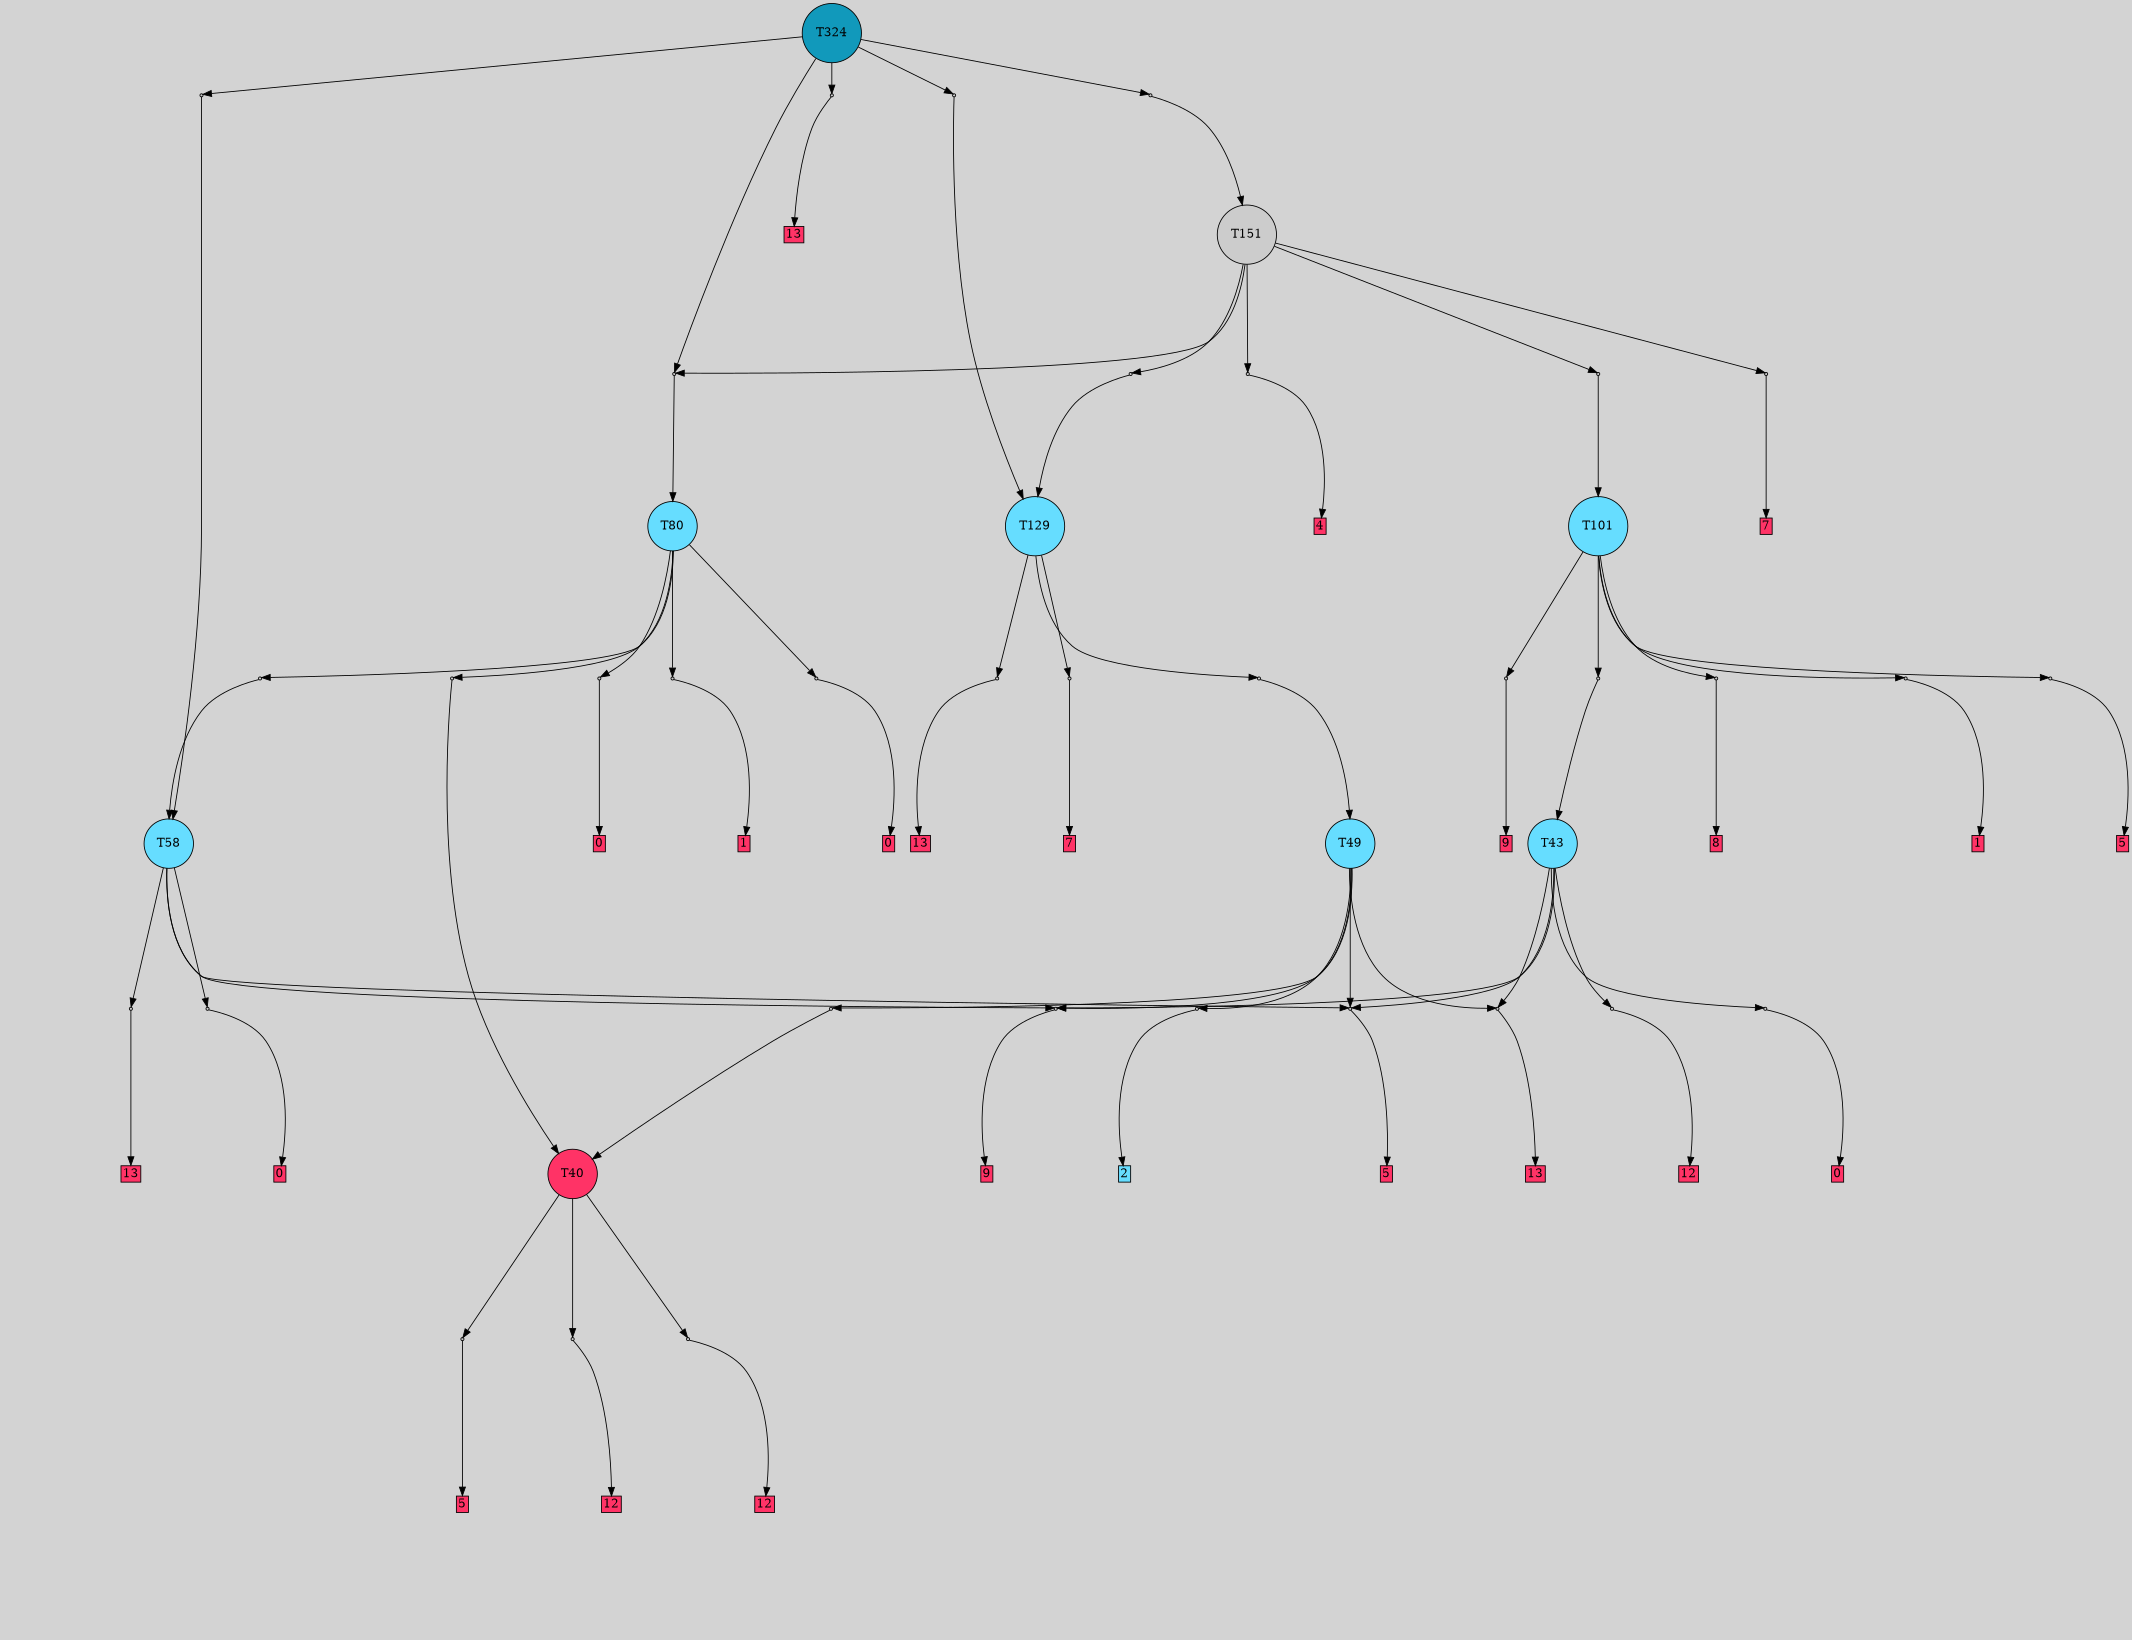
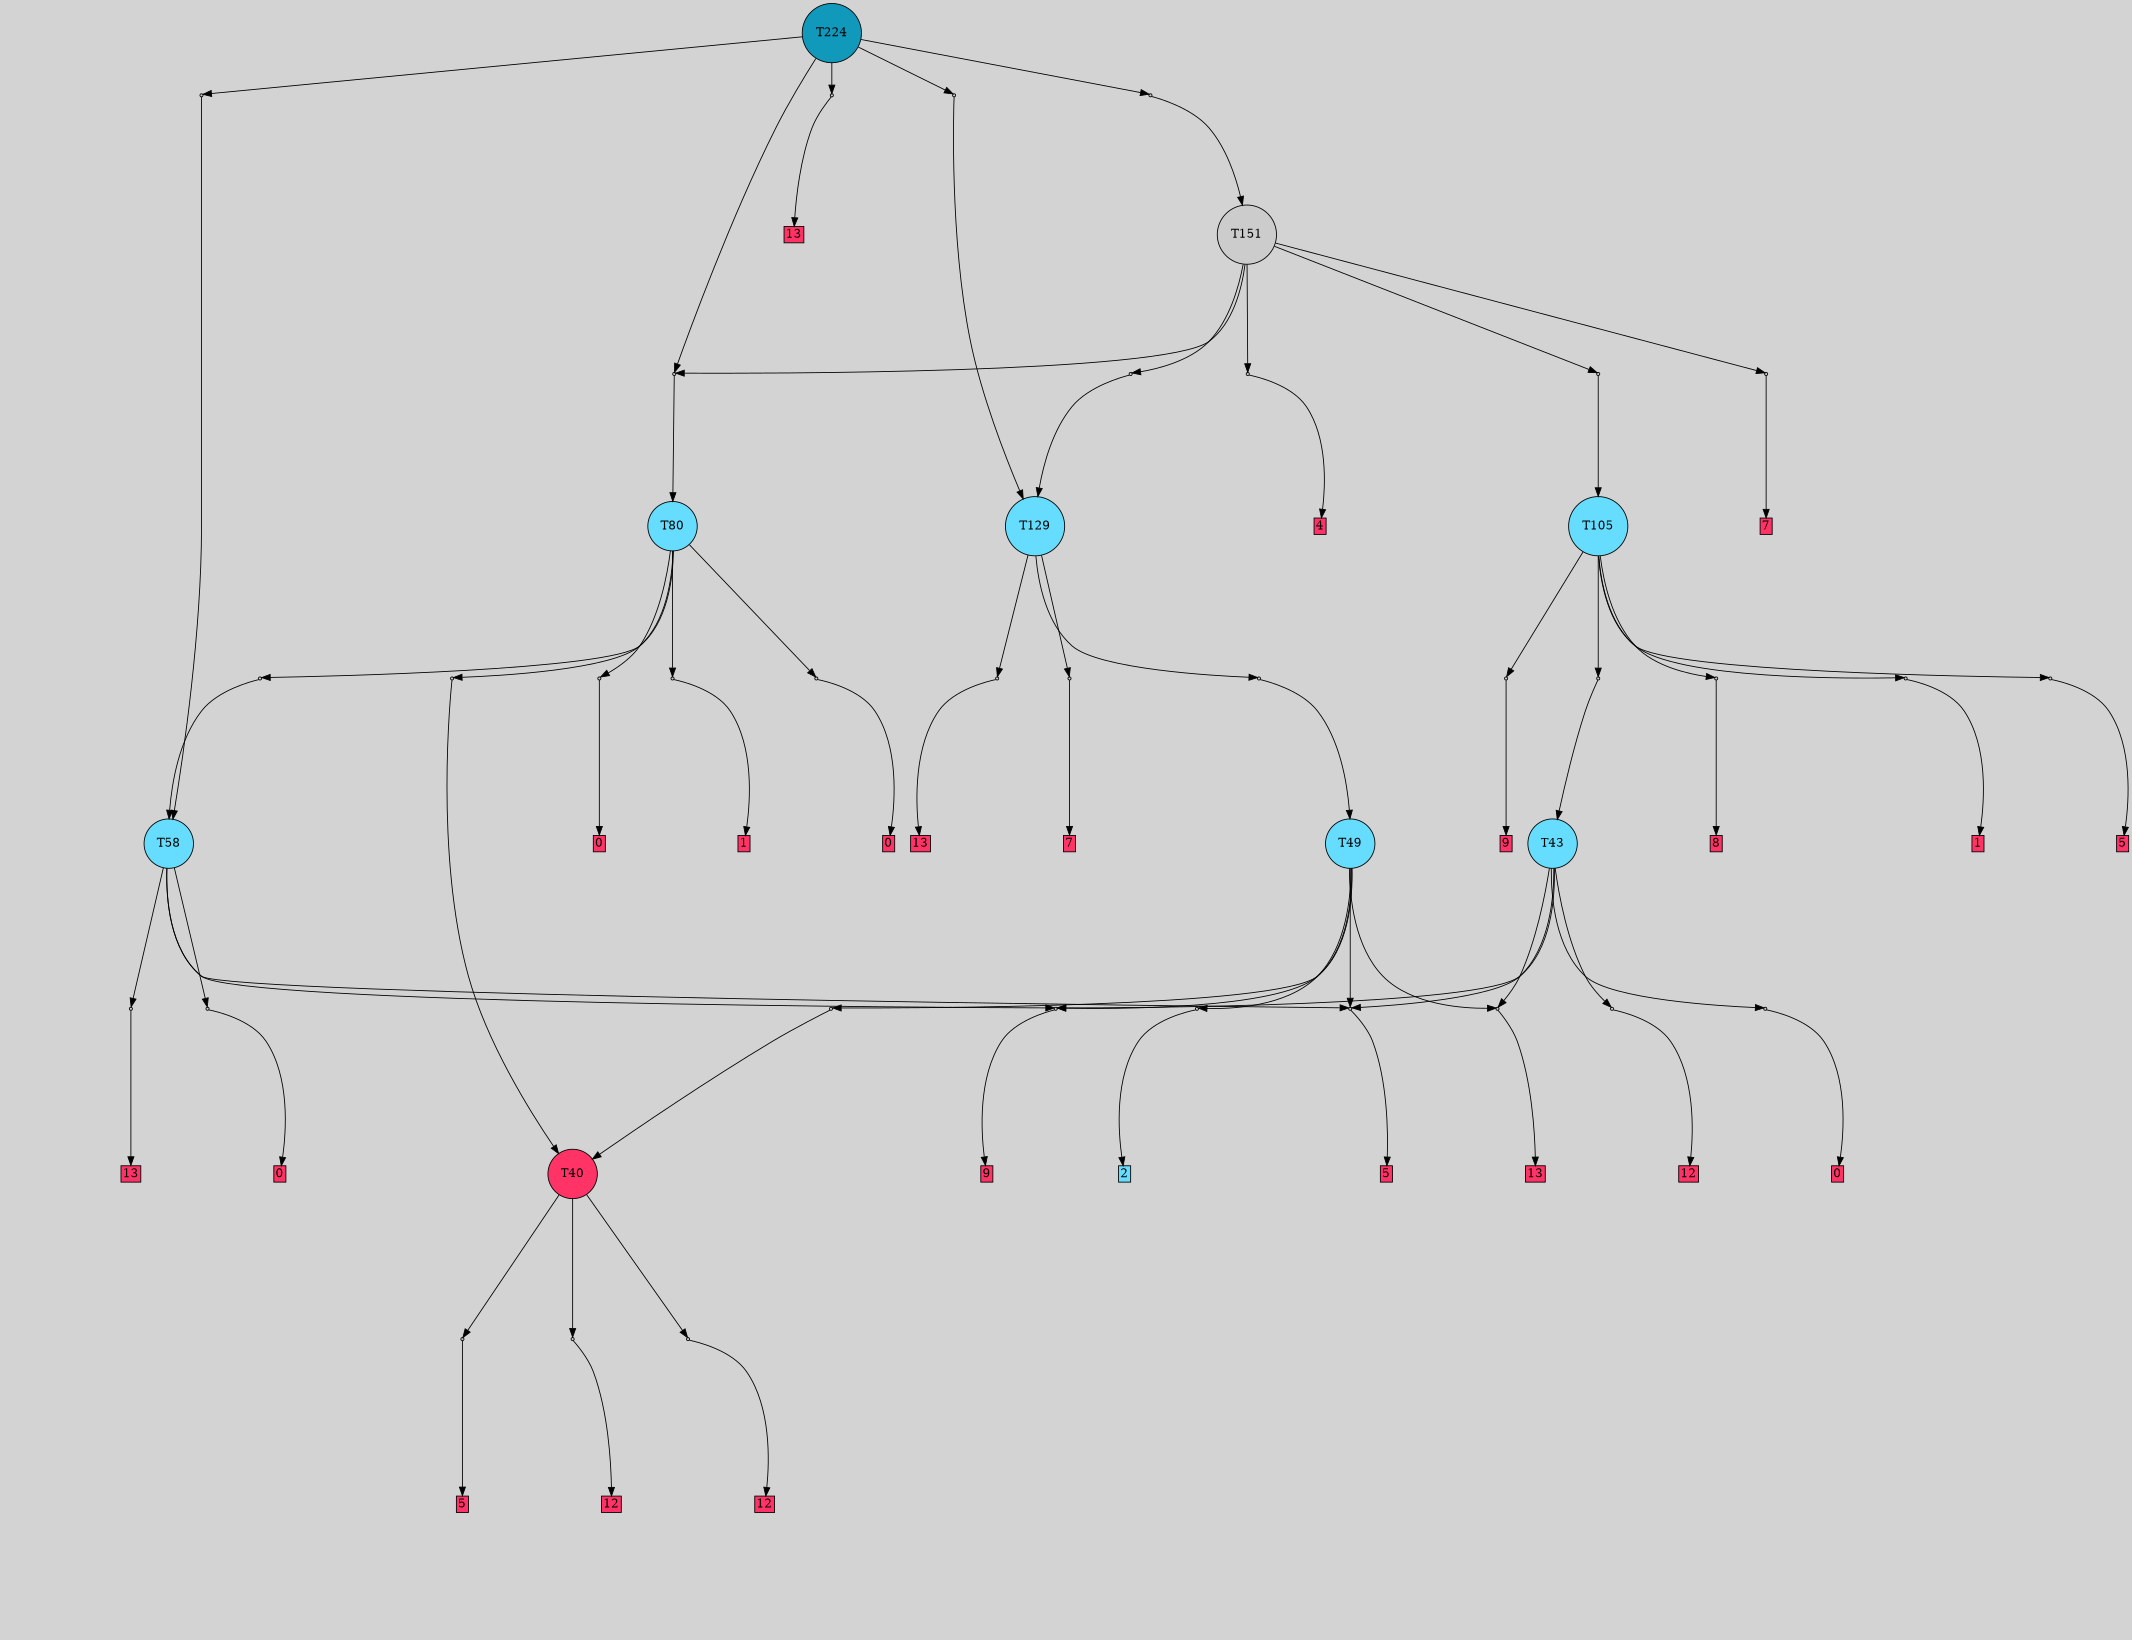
node "T324": label "T324" -> "T224"
node "T101": label "T101" -> "T105"
